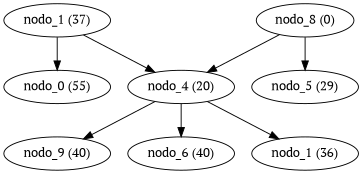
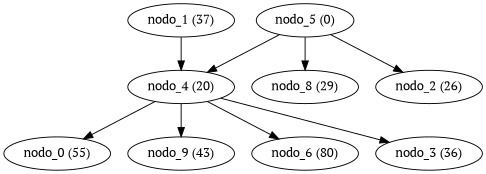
node "nodo_8 (0)": label "nodo_8 (0)" -> "nodo_5 (0)"
edge "nodo_1 (37)" -> "nodo_0 (55)": now "nodo_4 (20)" -> "nodo_0 (55)"
node "nodo_5 (29)": label "nodo_5 (29)" -> "nodo_8 (29)"
node "nodo_2 (26)": added
node "nodo_9 (40)": label "nodo_9 (40)" -> "nodo_9 (43)"
node "nodo_6 (40)": label "nodo_6 (40)" -> "nodo_6 (80)"
node "nodo_1 (36)": label "nodo_1 (36)" -> "nodo_3 (36)"
